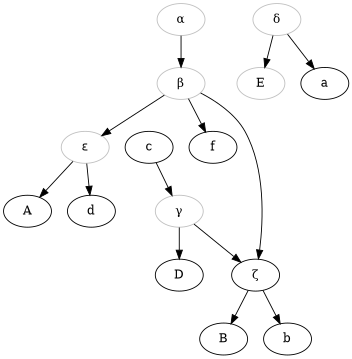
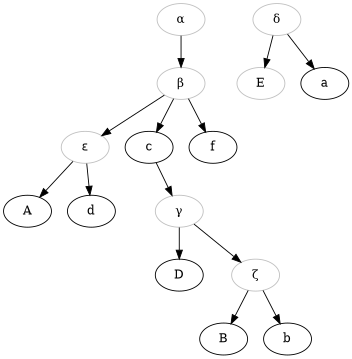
edge "β" -> "ζ": now "β" -> "c"
node "ζ": color black -> grey
